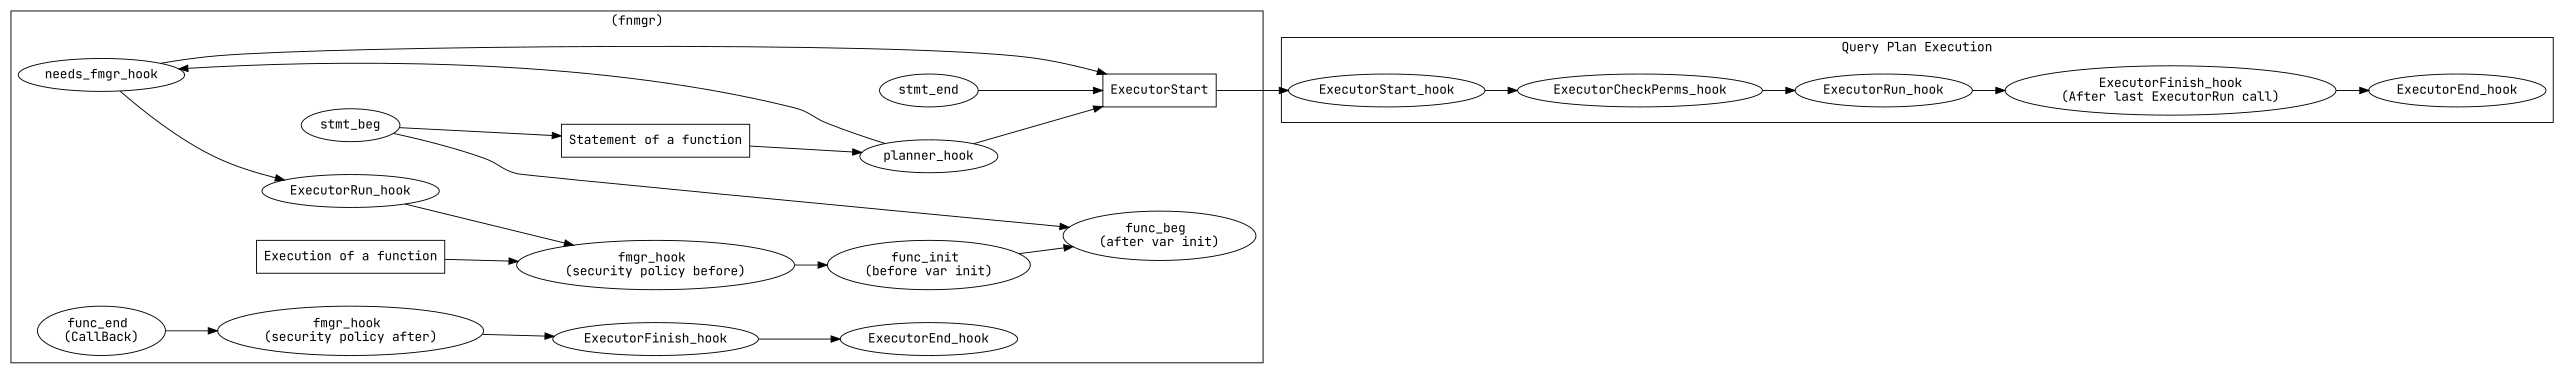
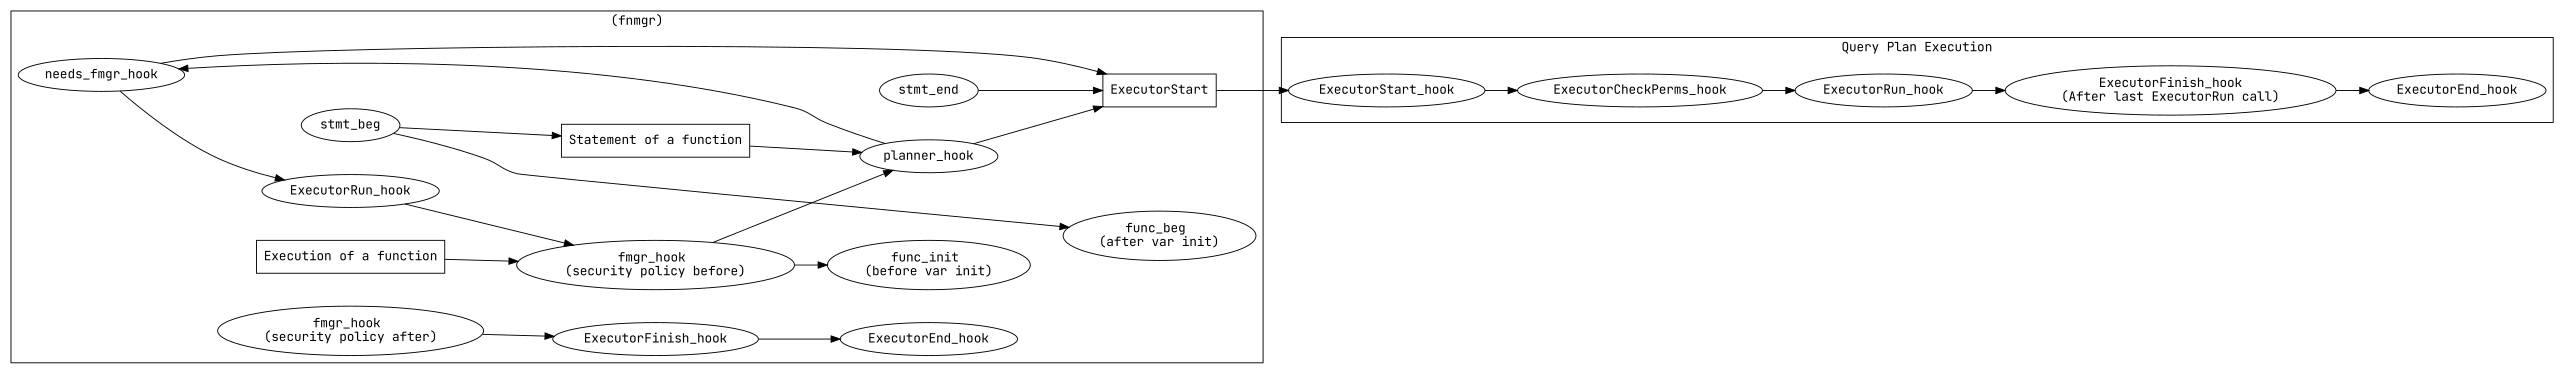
edge "fmgr_hook (security policy before)" -> "planner_hook": added
edge "func_init (before var init)" -> "func_beg (after var init)": removed
node "func_end (CallBack)": removed
